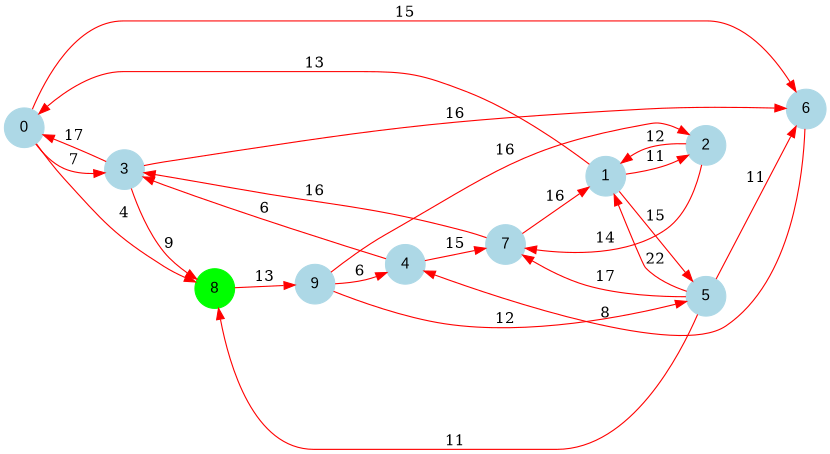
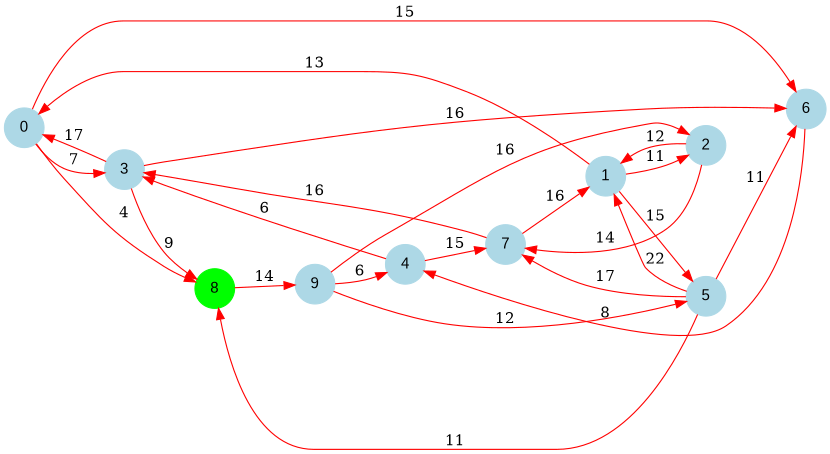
edge "8" -> "9": label "13" -> "14"
